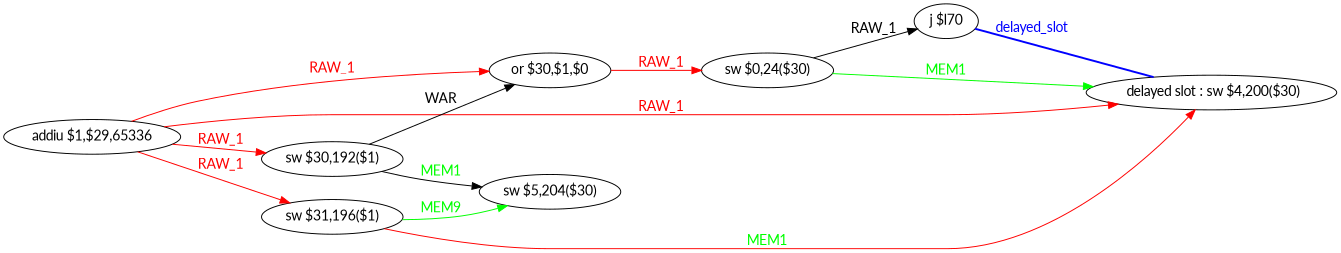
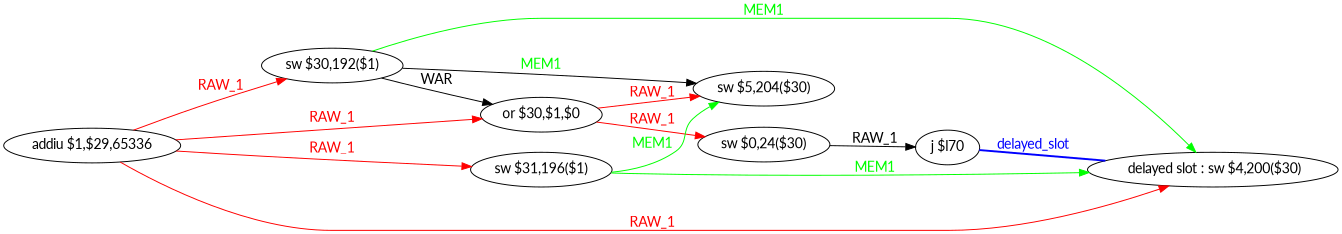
edge "sw $0,24($30)" -> "delayed slot : sw $4,200($30)": now "sw $30,192($1)" -> "delayed slot : sw $4,200($30)"
edge "or $30,$1,$0" -> "sw $5,204($30)": added, label "RAW_1"
edge "sw $31,196($1)" -> "sw $5,204($30)": label "MEM9" -> "MEM1"
edge "sw $31,196($1)" -> "delayed slot : sw $4,200($30)": color red -> green
